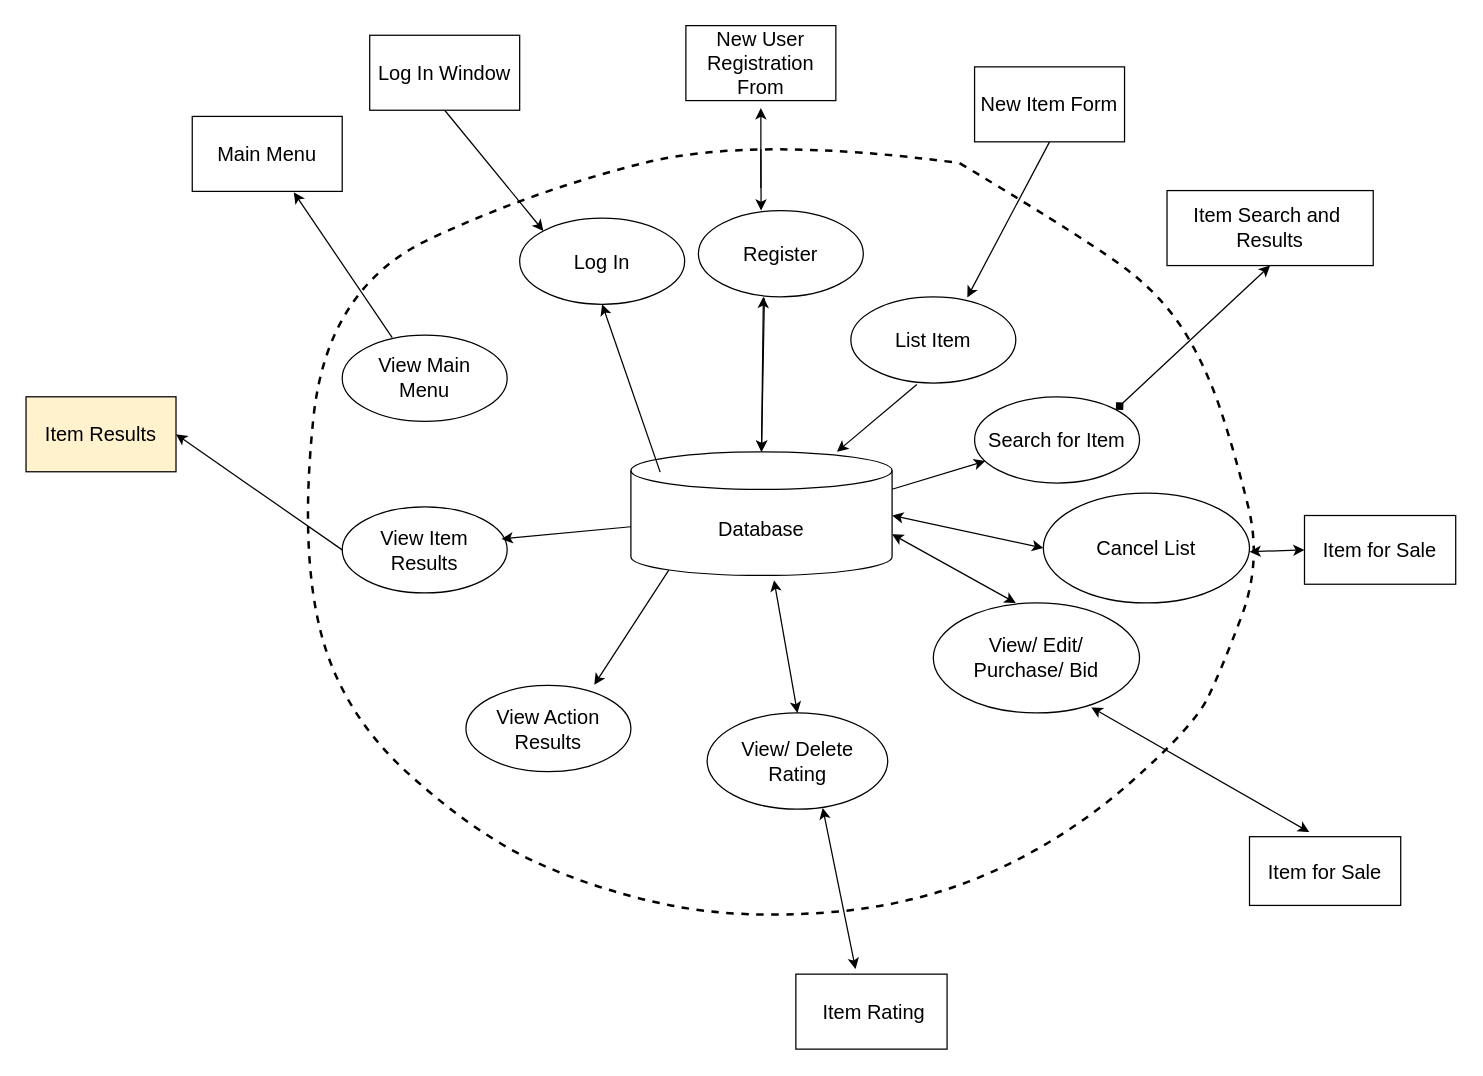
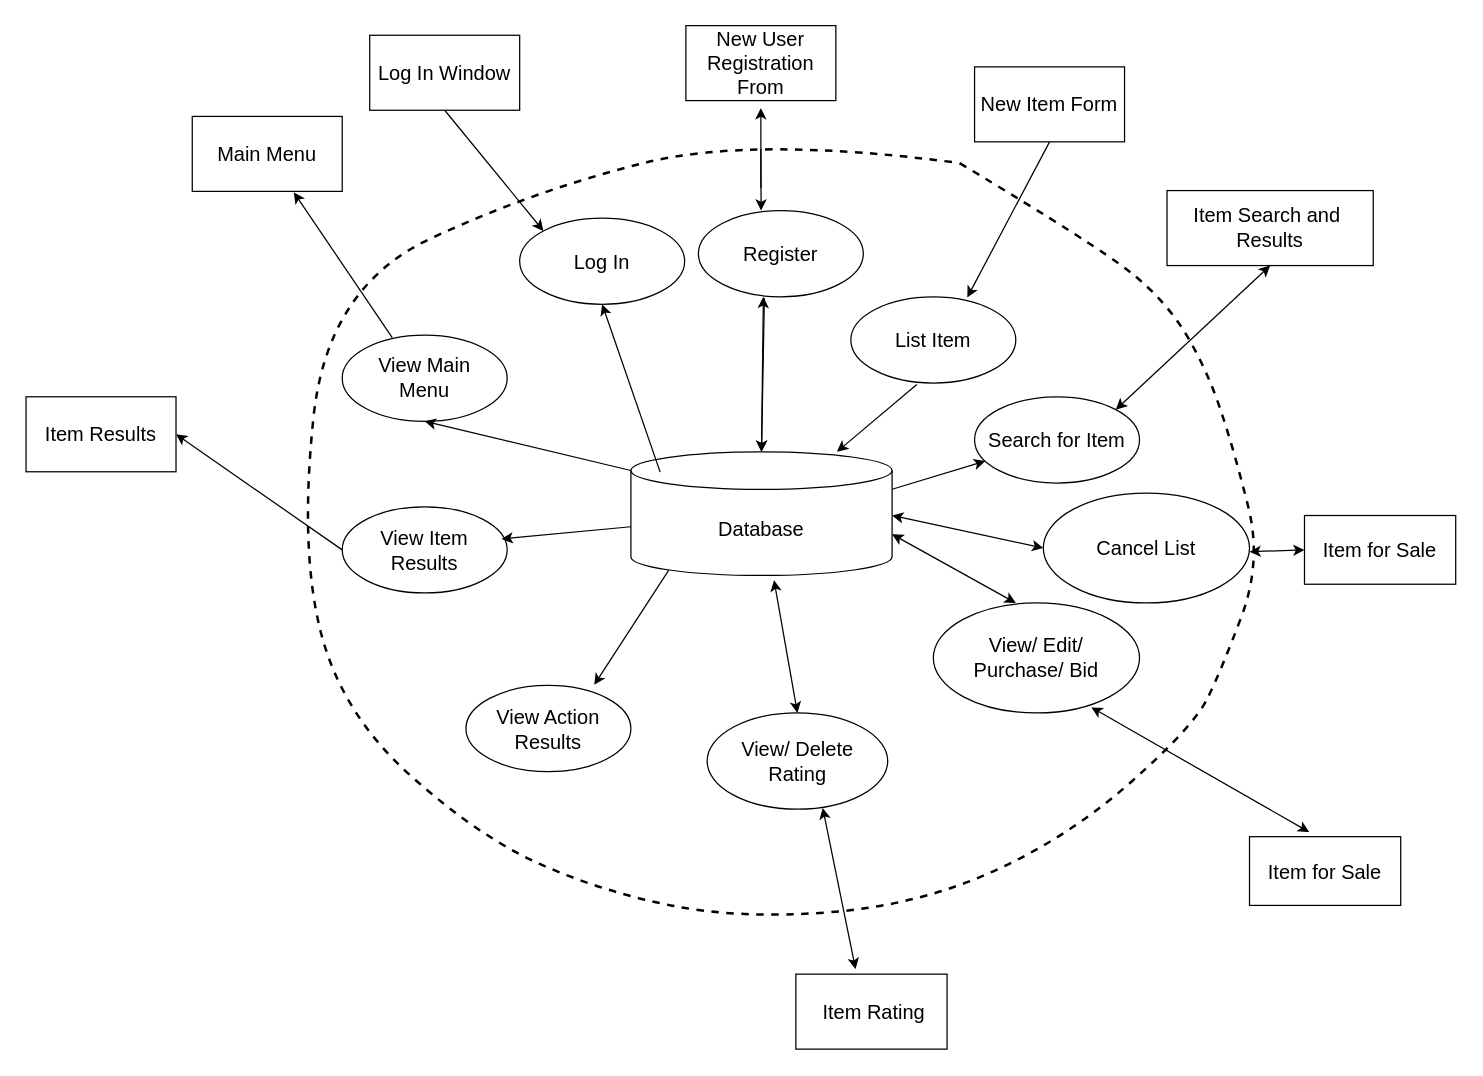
edge "Item Search and Results" -- "Search for Item": arrowhead diamond -> classic
node "Item Results": fillcolor #fff2cc -> #ffffff
edge "Database" -> "View Main Menu": added
